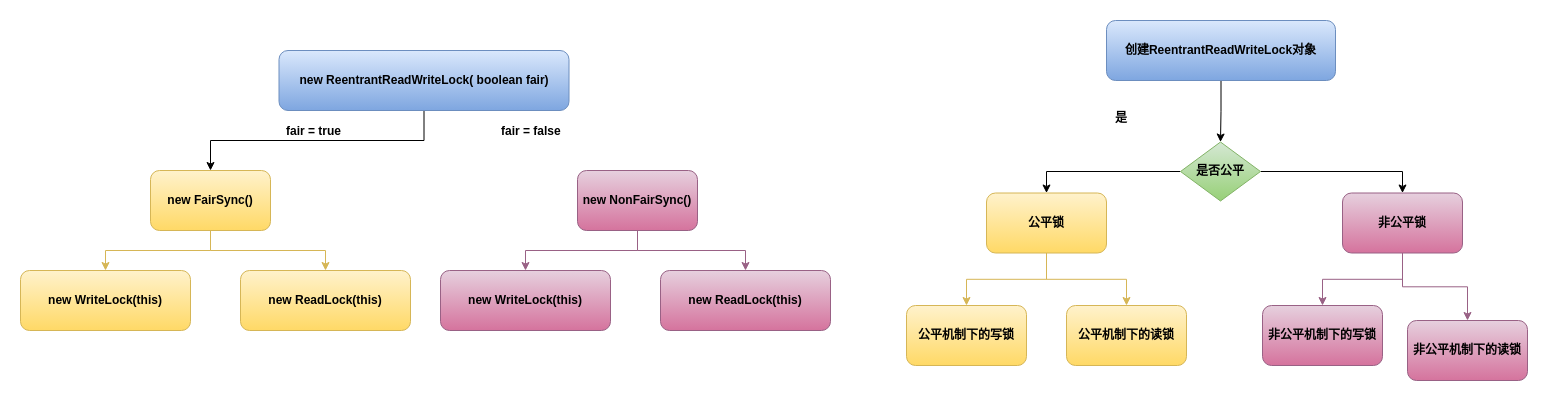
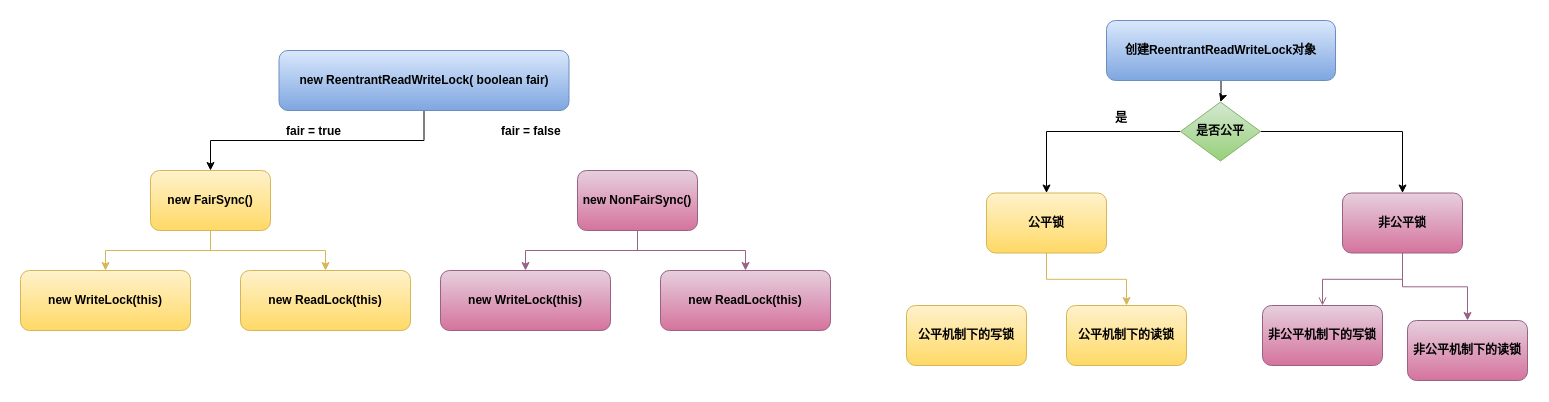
node "是否公平": moved (1221, 172) -> (1221, 132)
edge "公平锁" -> "公平机制下的写锁": removed
edge "非公平锁" -> "非公平机制下的写锁": arrowhead classic -> open
